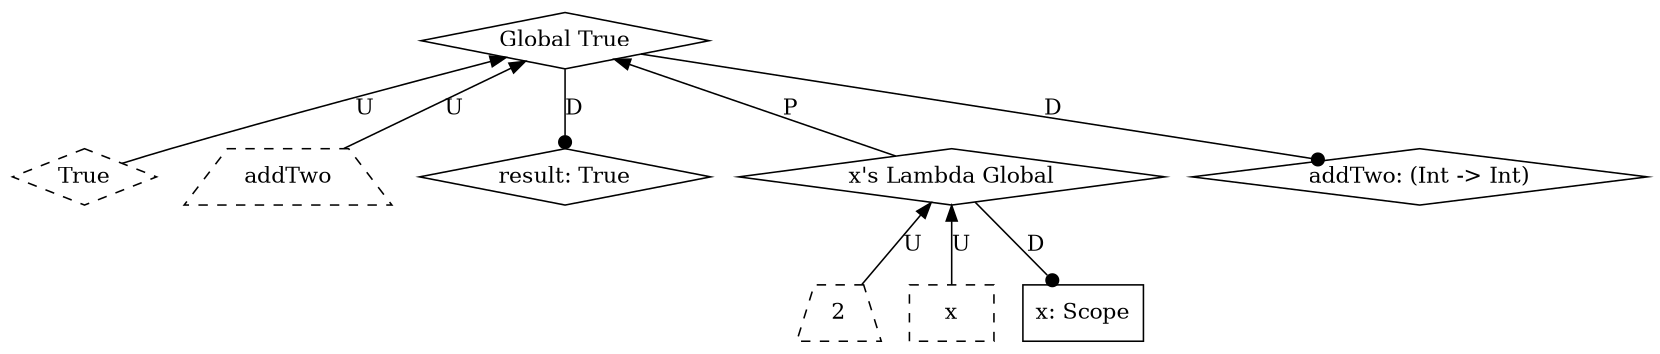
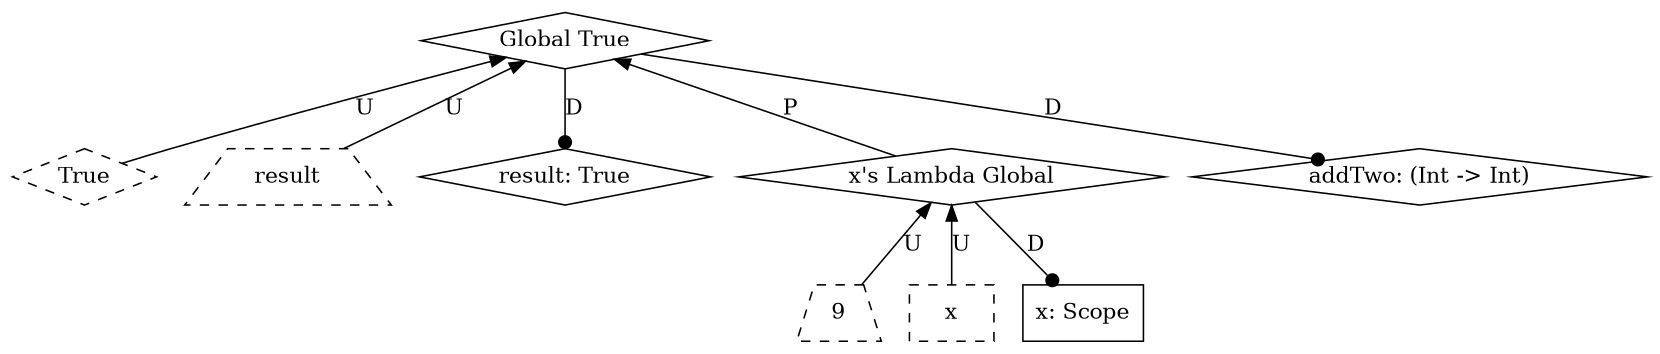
node "addTwo": label "addTwo" -> "result"
node "2": label "2" -> "9"
